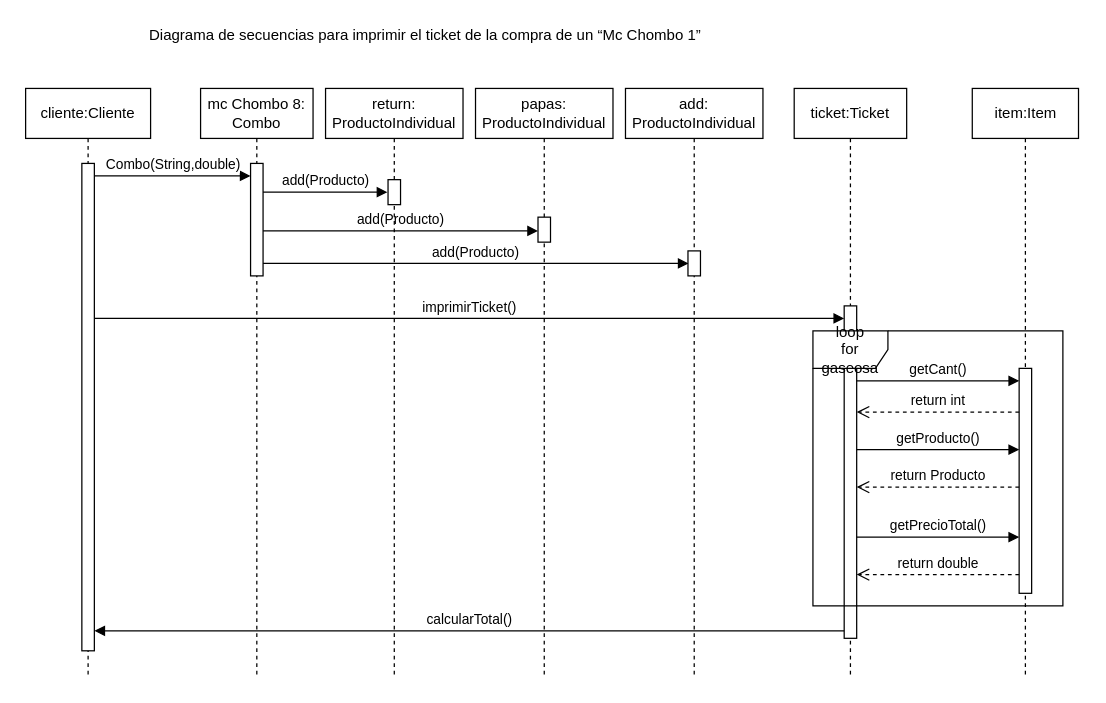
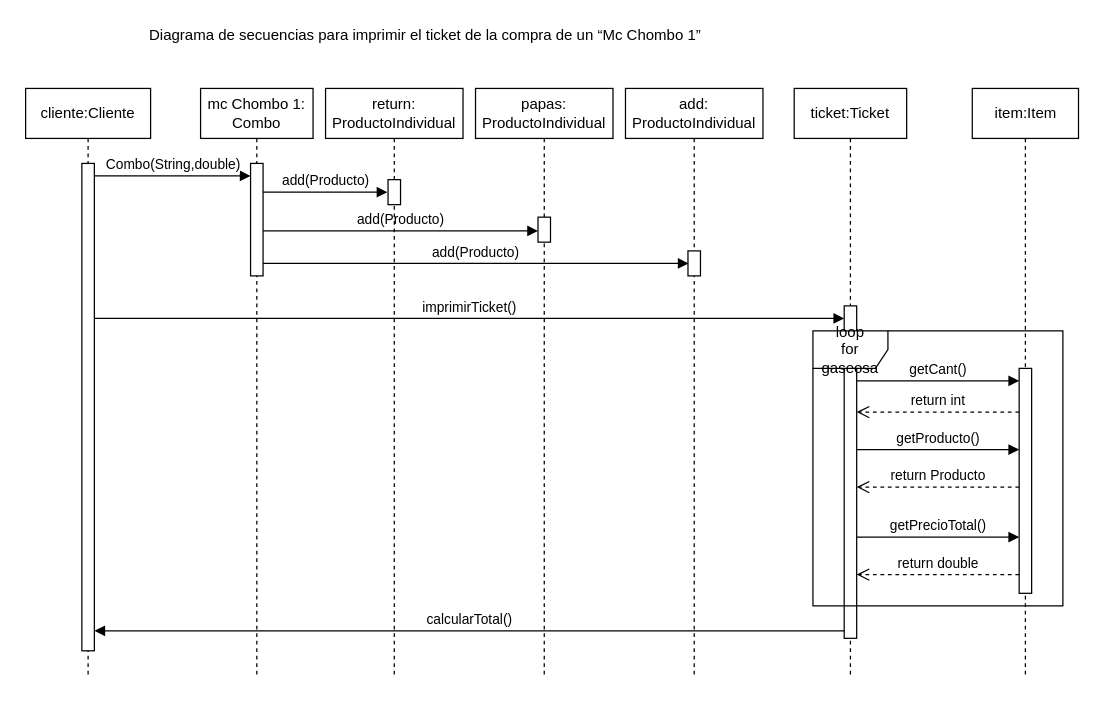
node "mc Chombo 8: Combo": label "mc Chombo 8: Combo" -> "mc Chombo 1: Combo"
